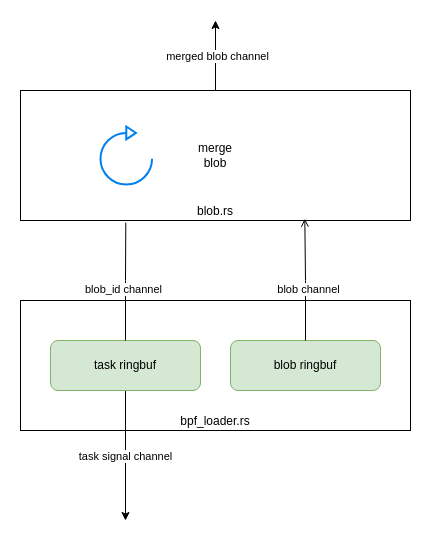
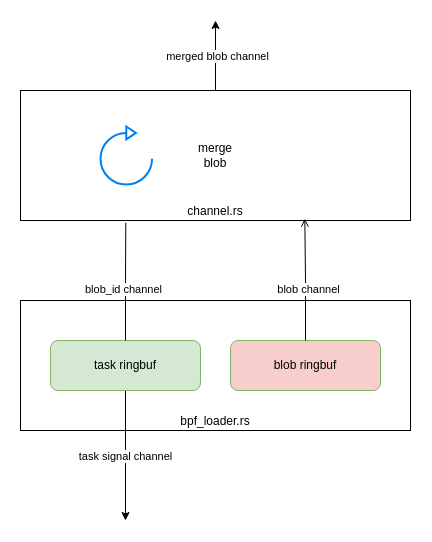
node "blob.rs": label "blob.rs" -> "channel.rs"
node "blob ringbuf": fillcolor #d5e8d4 -> #f8cecc
